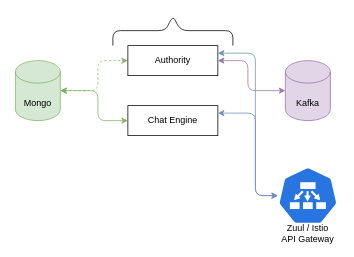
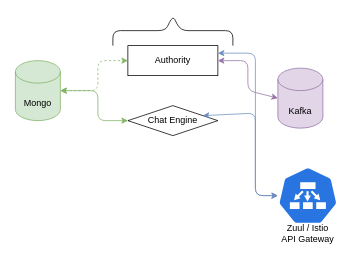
node "Kafka": moved (308, 90) -> (300, 98)
node "Chat Engine": shape rectangle -> diamond
